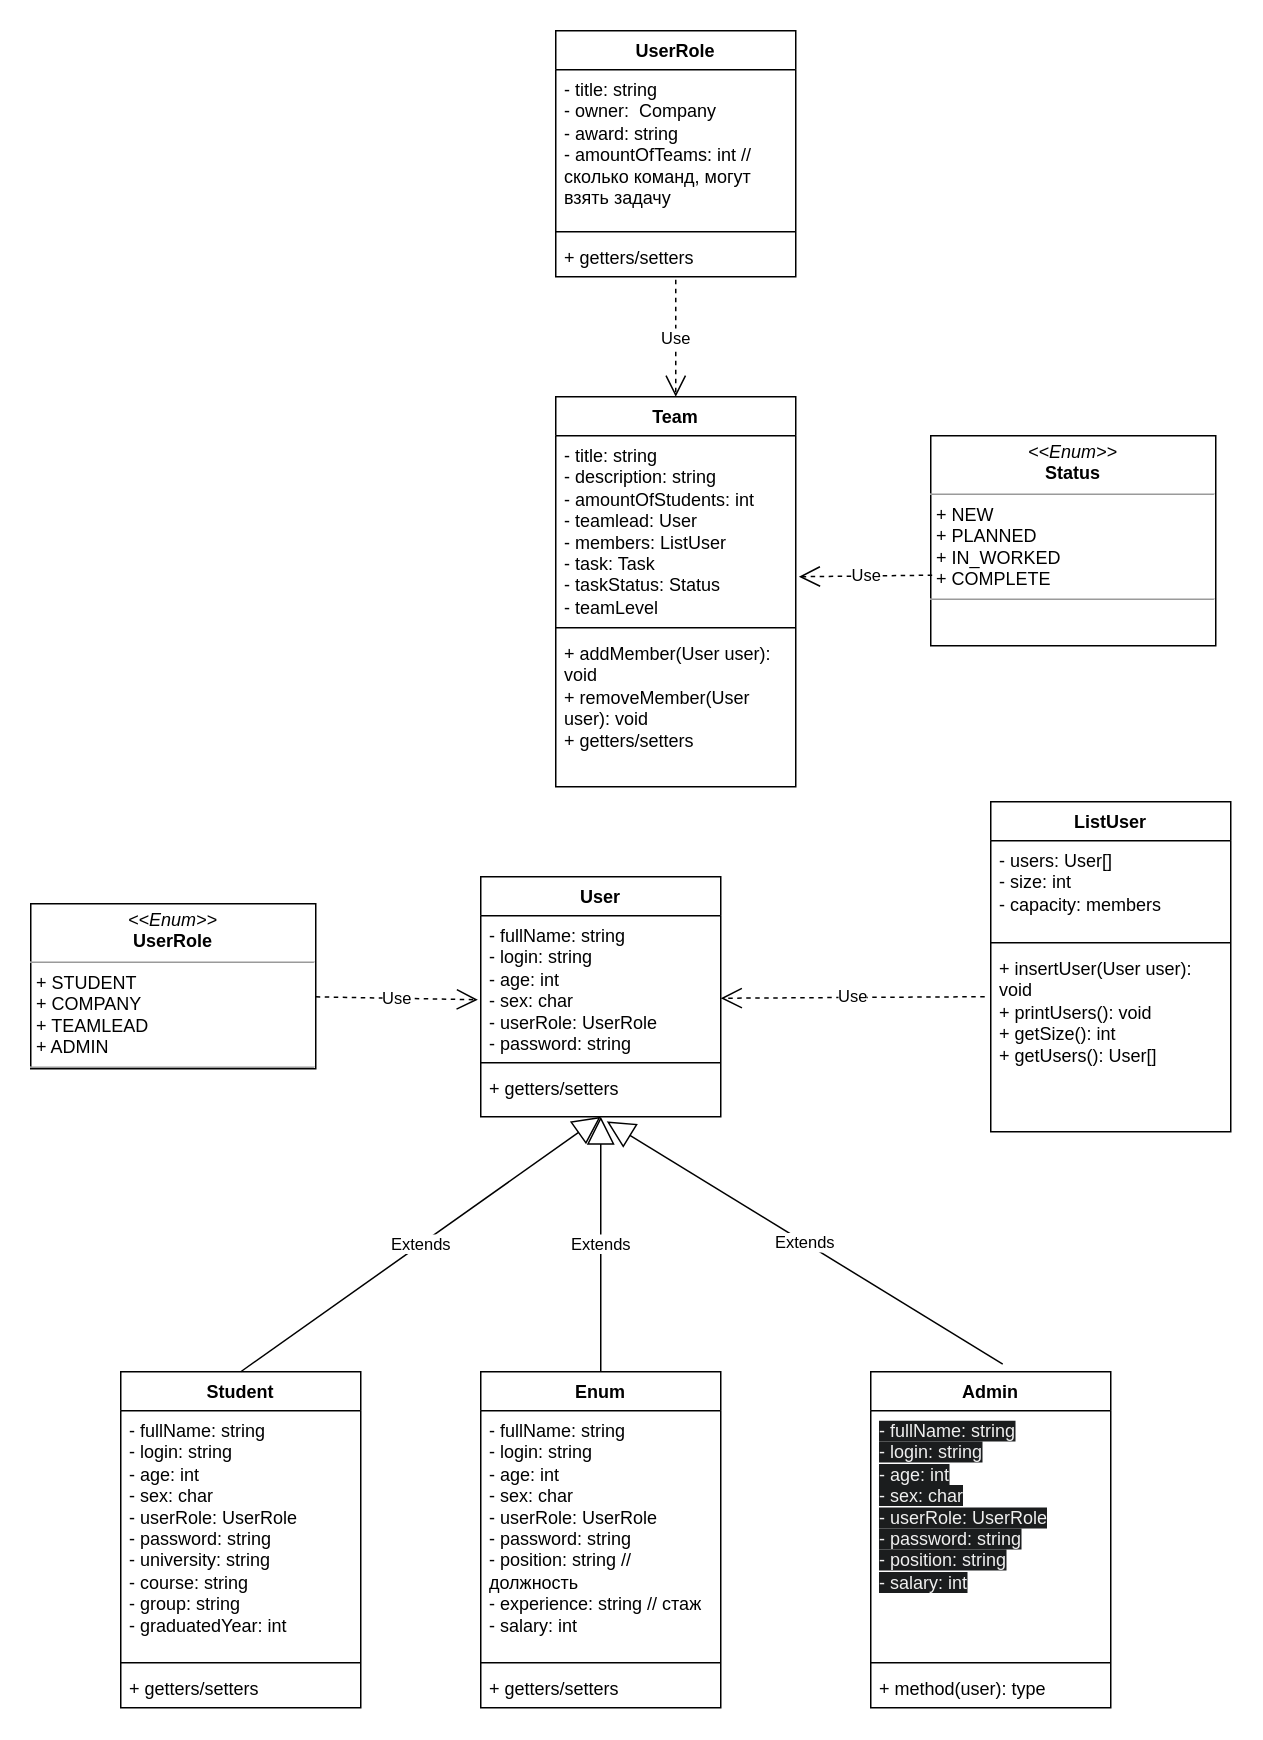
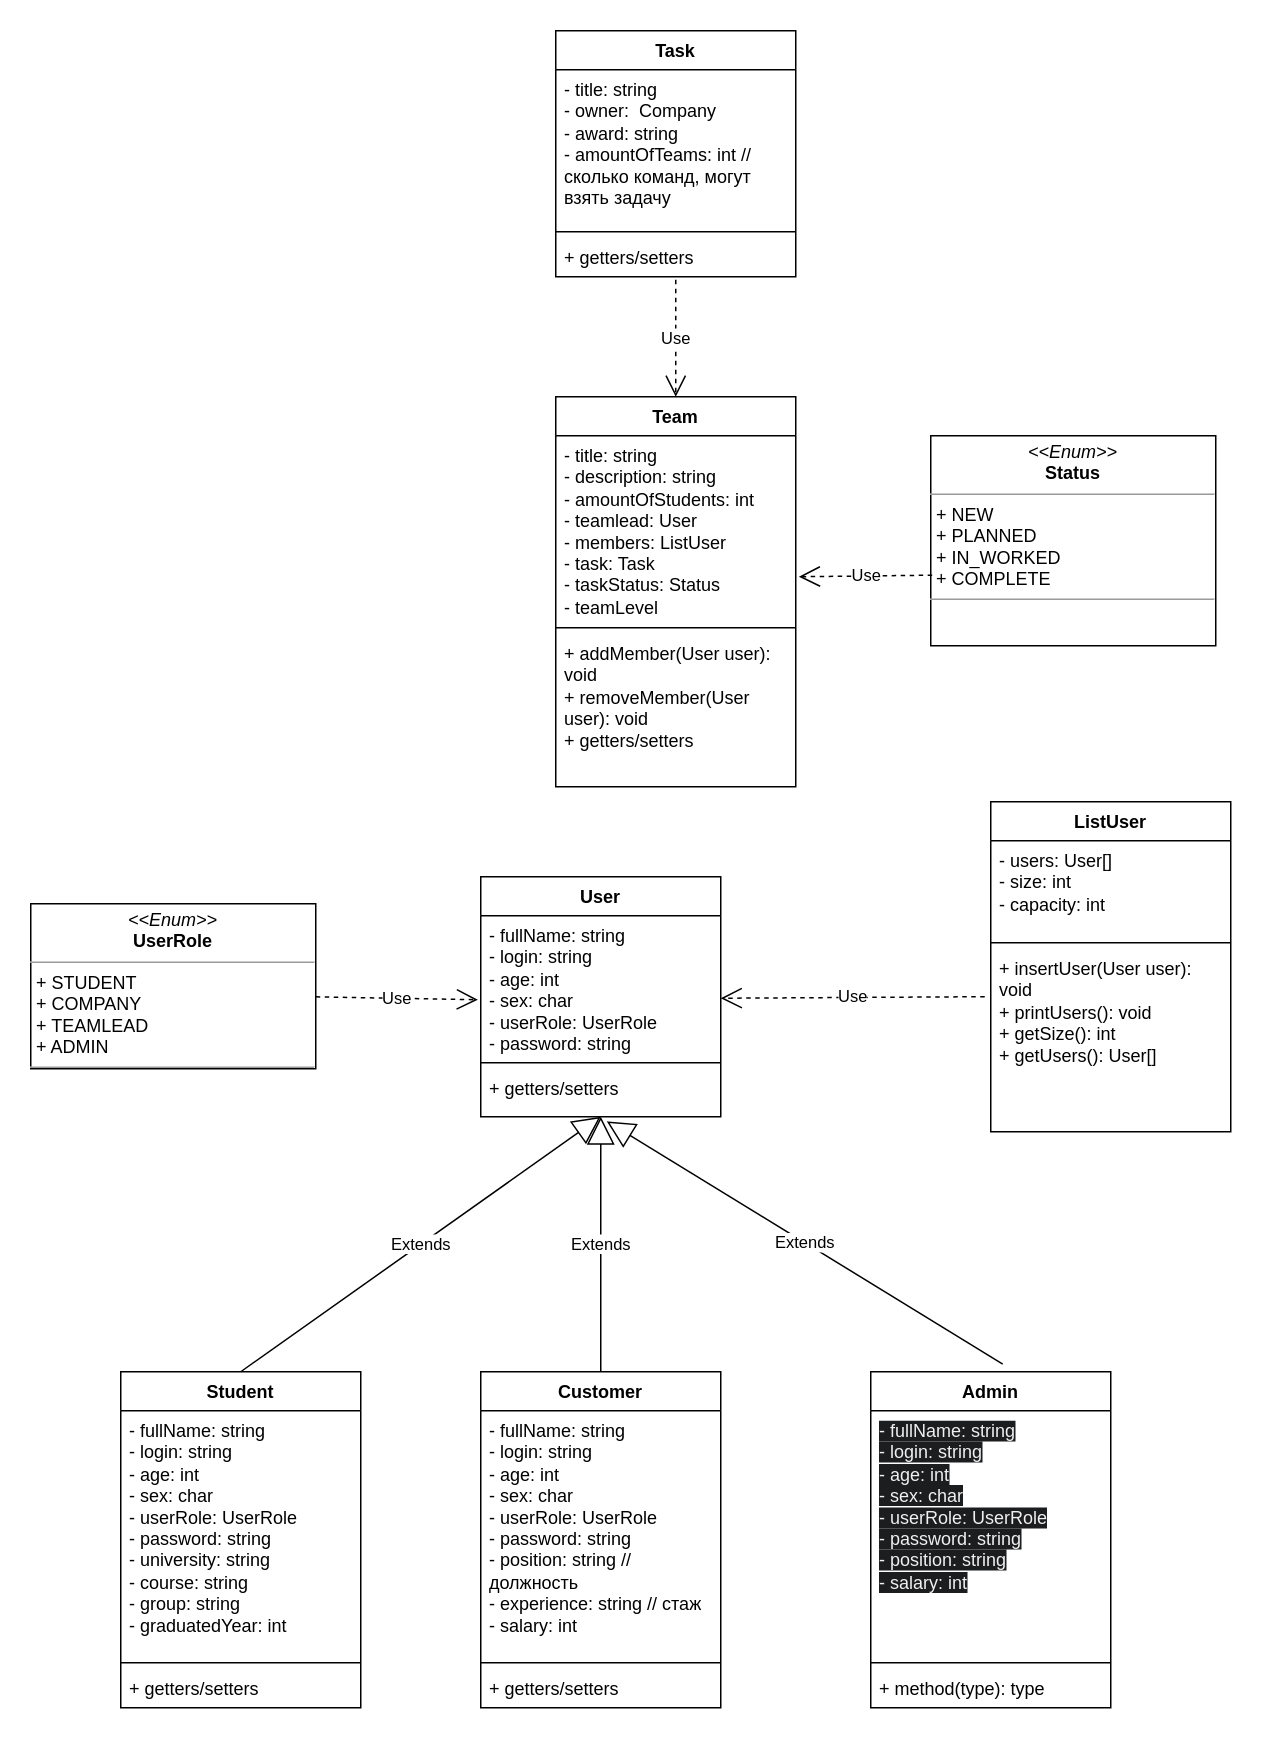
node "UserRole": label "UserRole" -> "Task"
node "- users: User[] - size: int - capacity: members": label "- users: User[] - size: int - capacity: members" -> "- users: User[] - size: int - capacity: int"
node "Enum": label "Enum" -> "Customer"
node "+ method(user): type": label "+ method(user): type" -> "+ method(type): type"
